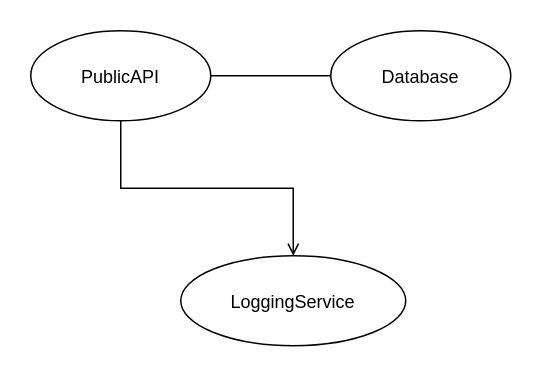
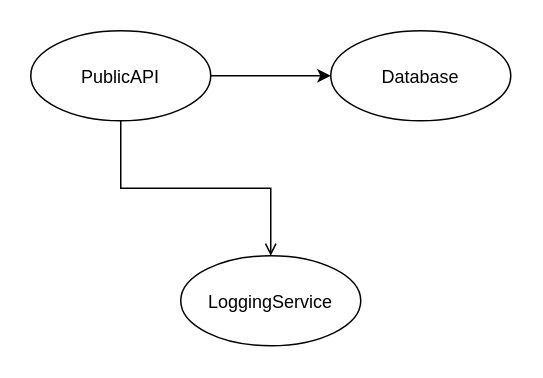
edge "PublicAPI" -- "Database": arrowhead none -> classic
node "LoggingService": size 225x90 -> 180x90
